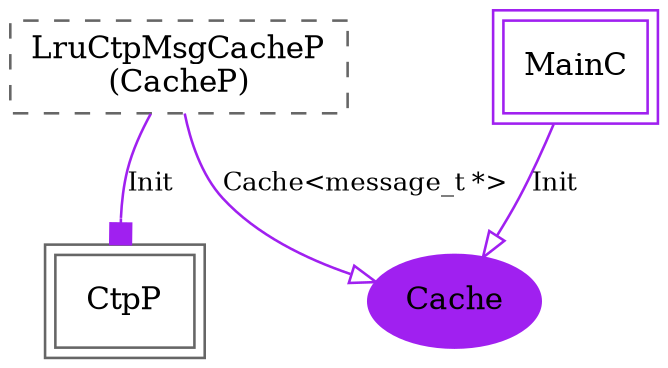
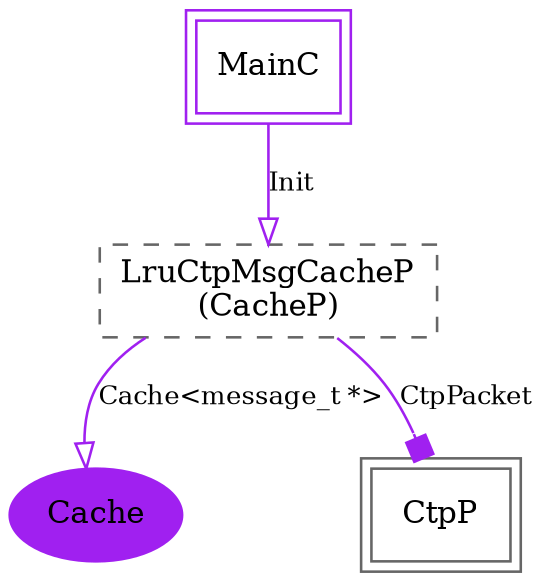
edge "MainC" -> "Cache": now "MainC" -> "LruCtpMsgCacheP (CacheP)"
edge "LruCtpMsgCacheP (CacheP)" -> "CtpP": label "Init" -> "CtpPacket"
